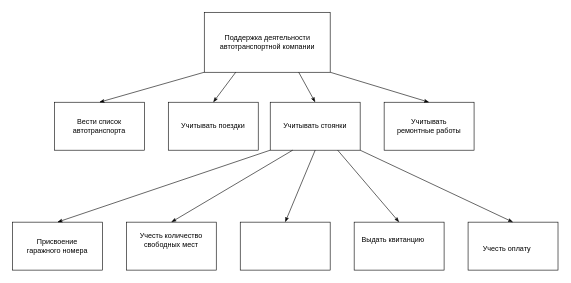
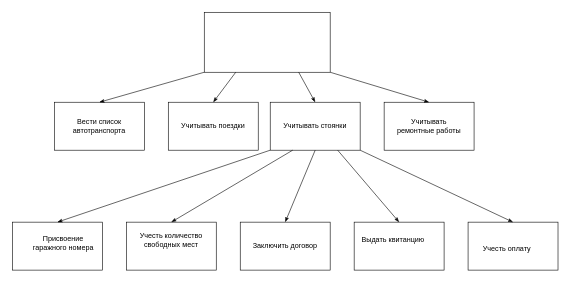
node "Поддержка деятельности автотранспортной компании": removed
node "Присвоение гаражного номера": moved (57, 246) -> (63, 243)
node "Заключить договор": added
